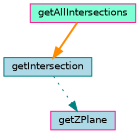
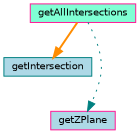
edge "getIntersection" -> "getZPlane": now "getAllIntersections" -> "getZPlane"
